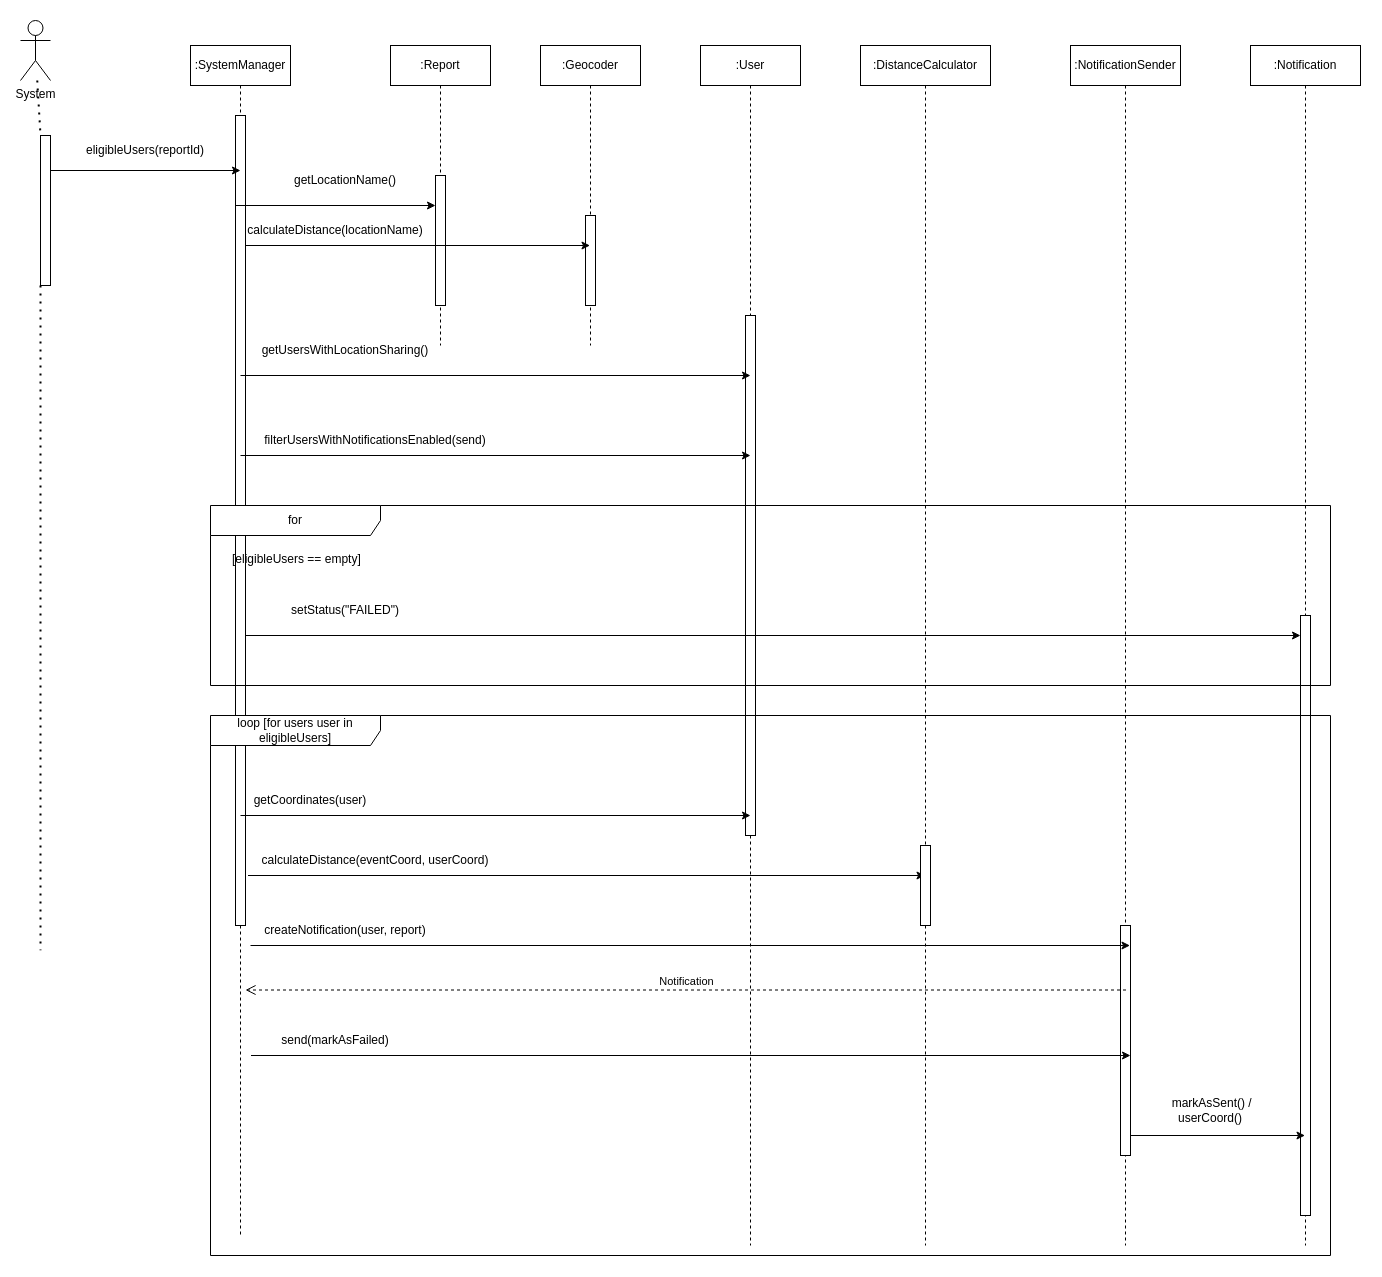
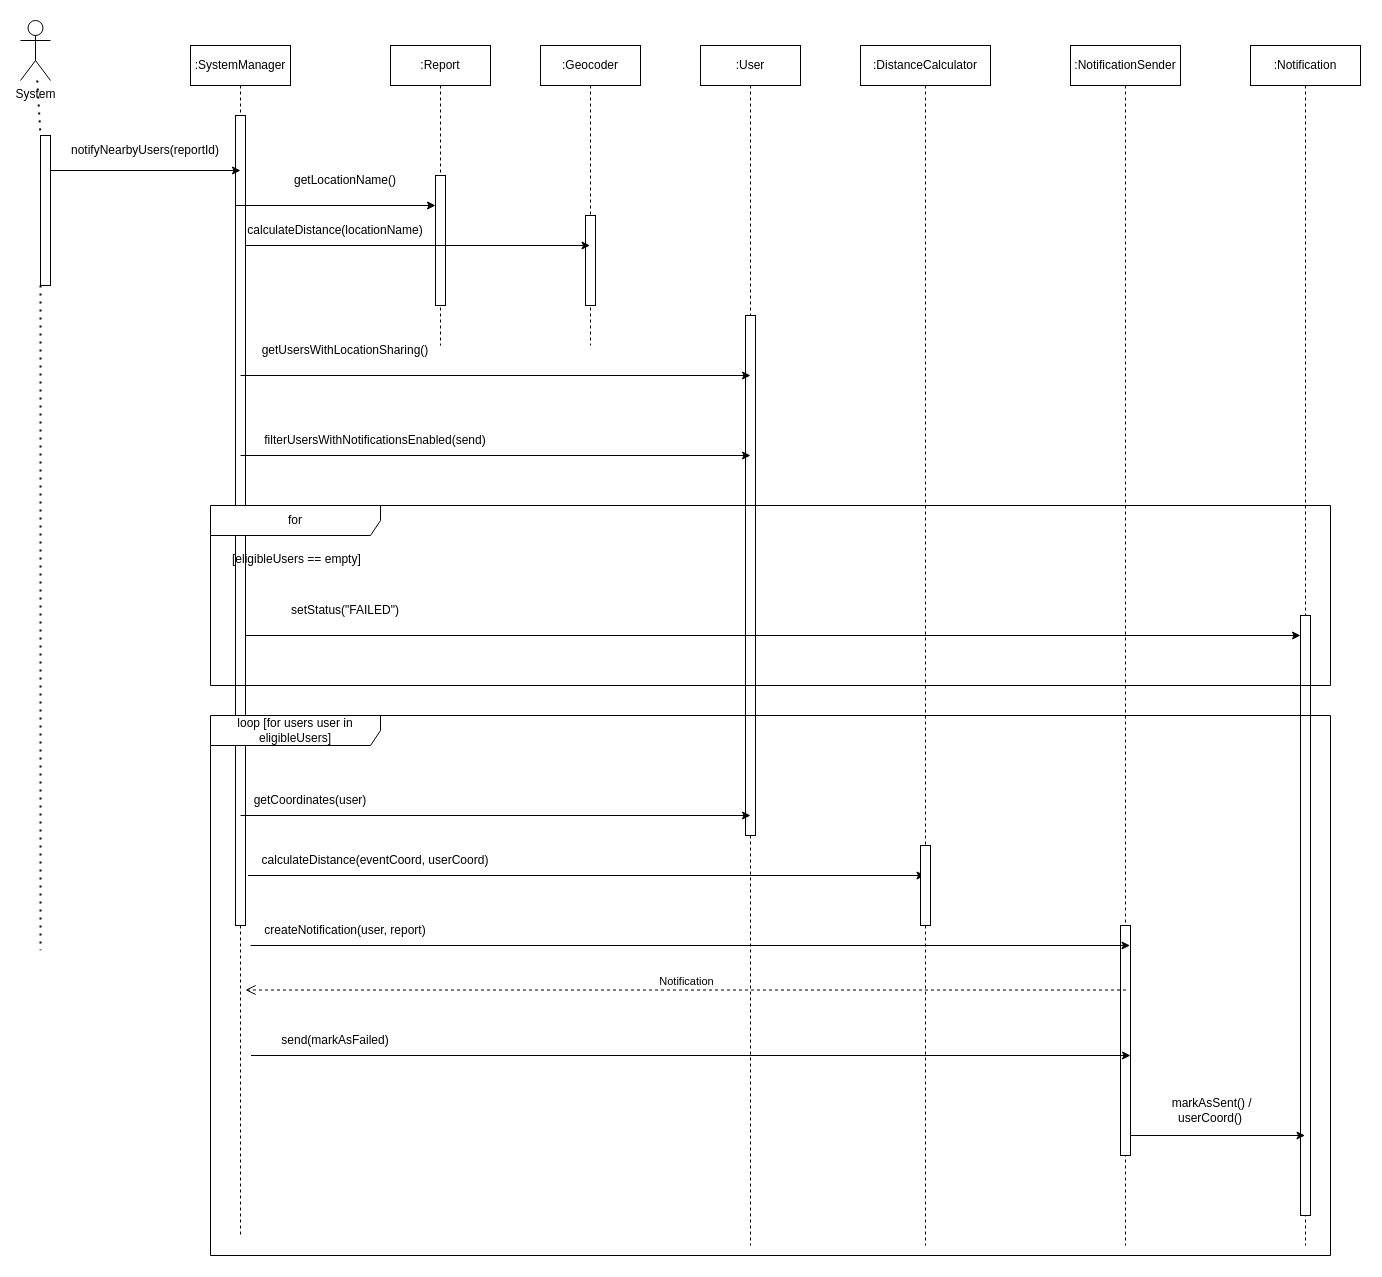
node "eligibleUsers(reportId)": label "eligibleUsers(reportId)" -> "notifyNearbyUsers(reportId)"
